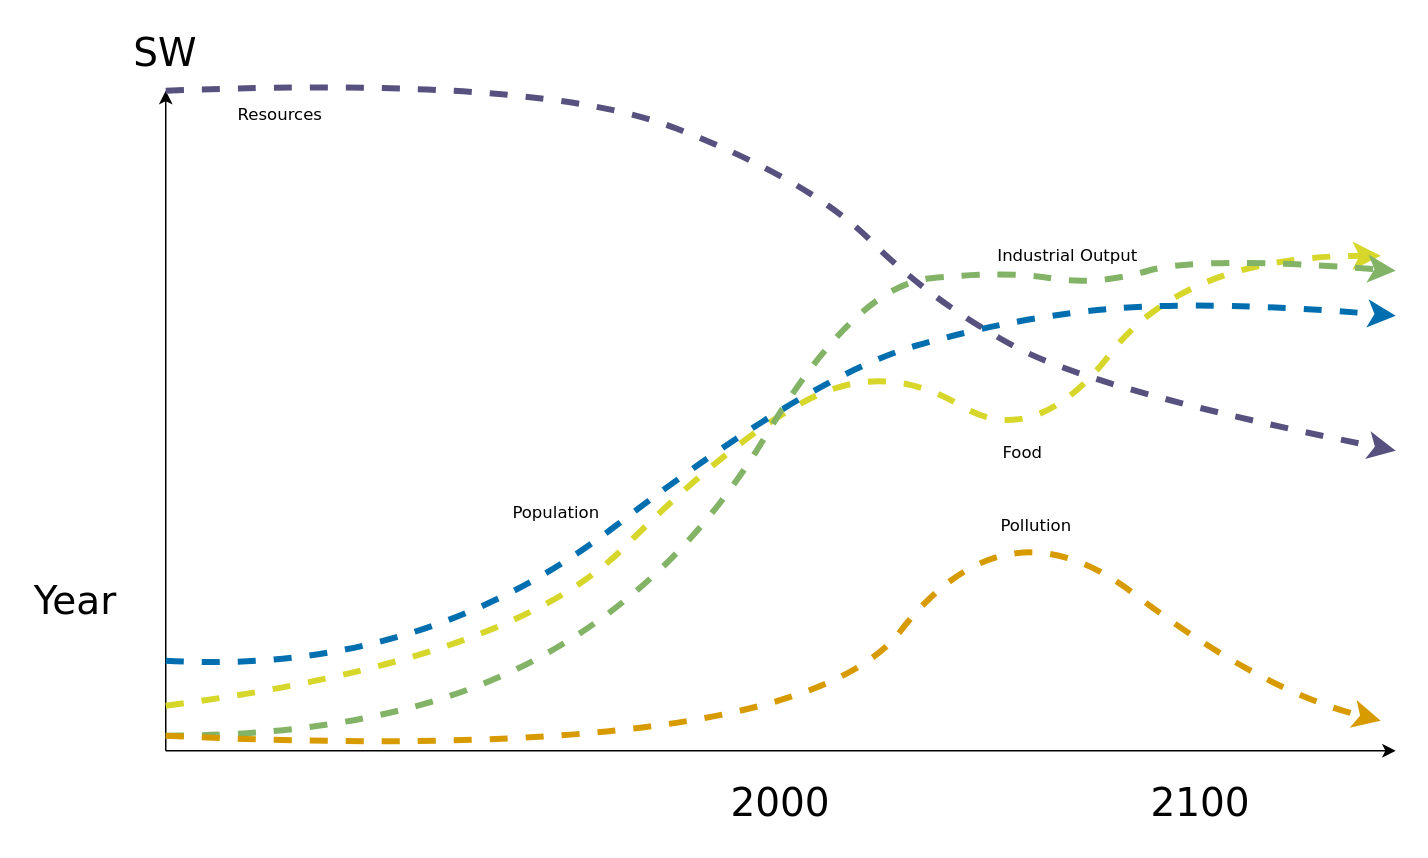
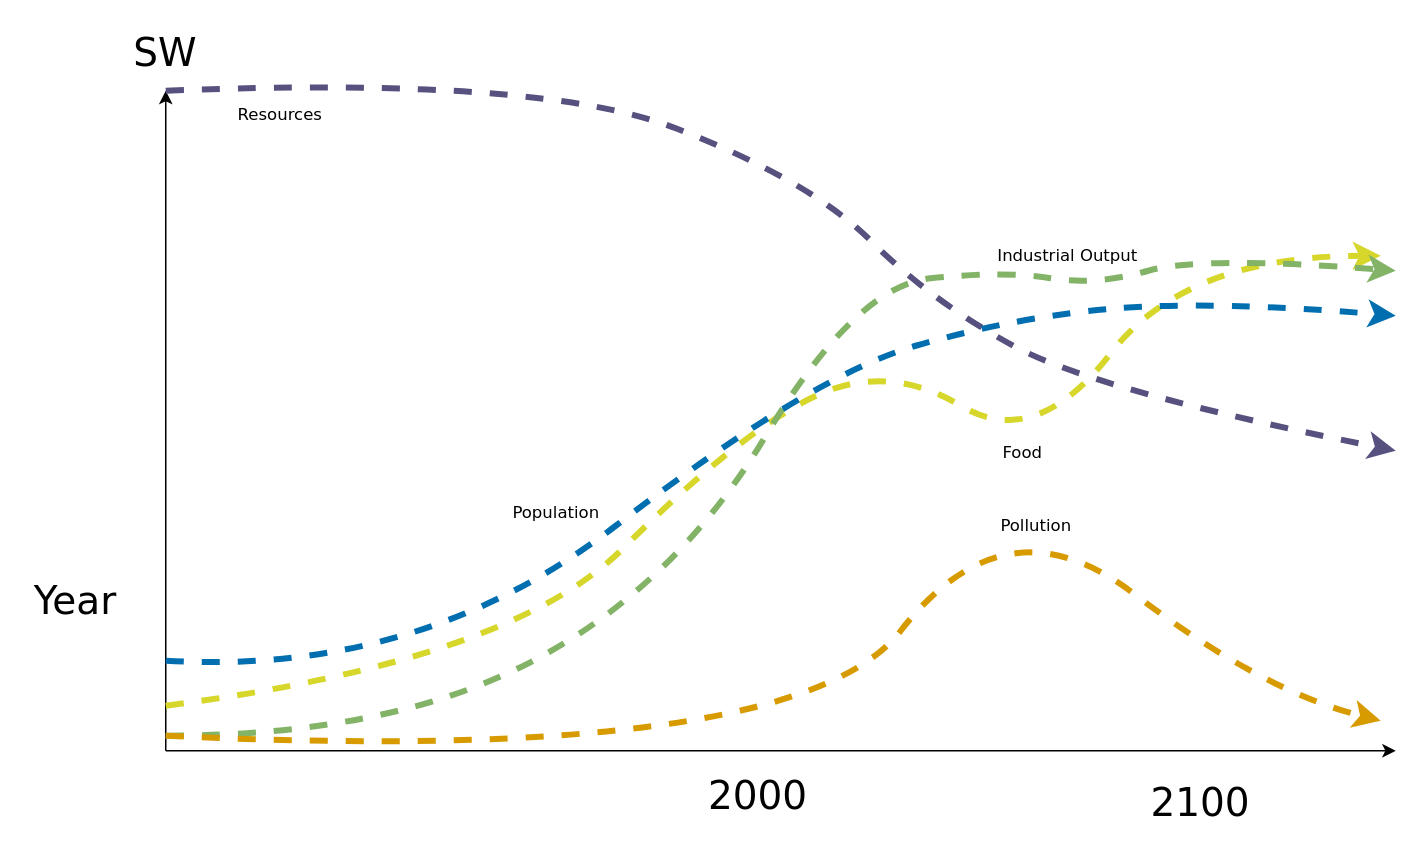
node "2000": moved (781, 803) -> (758, 796)
